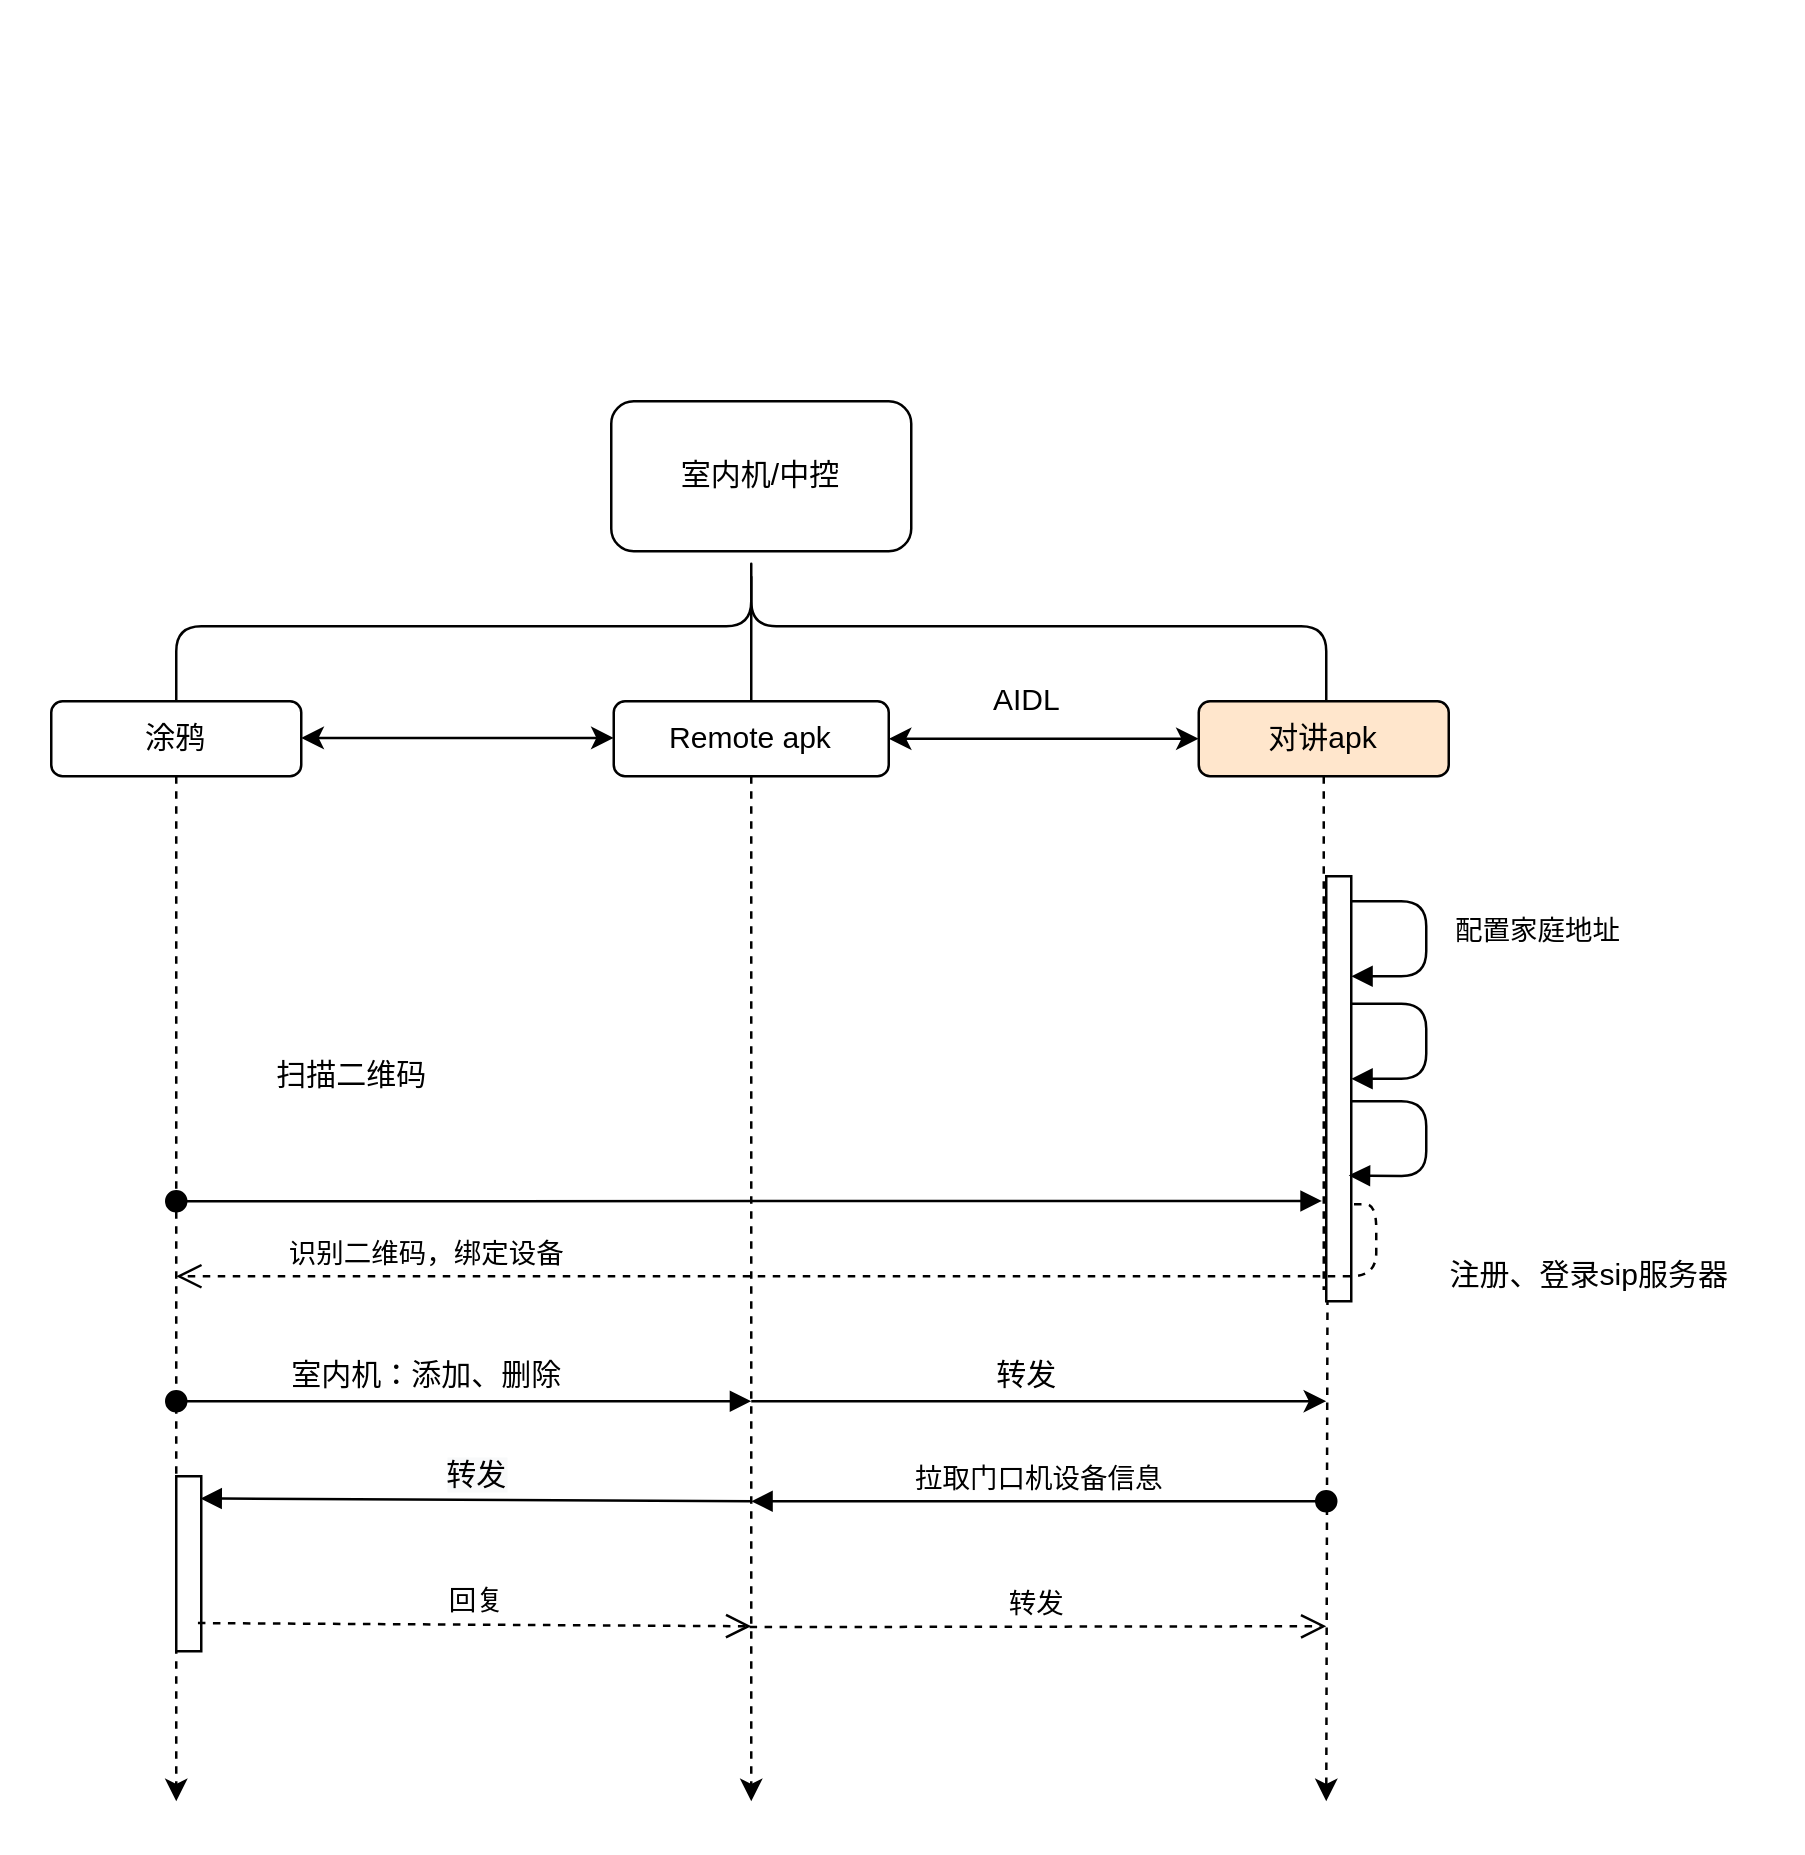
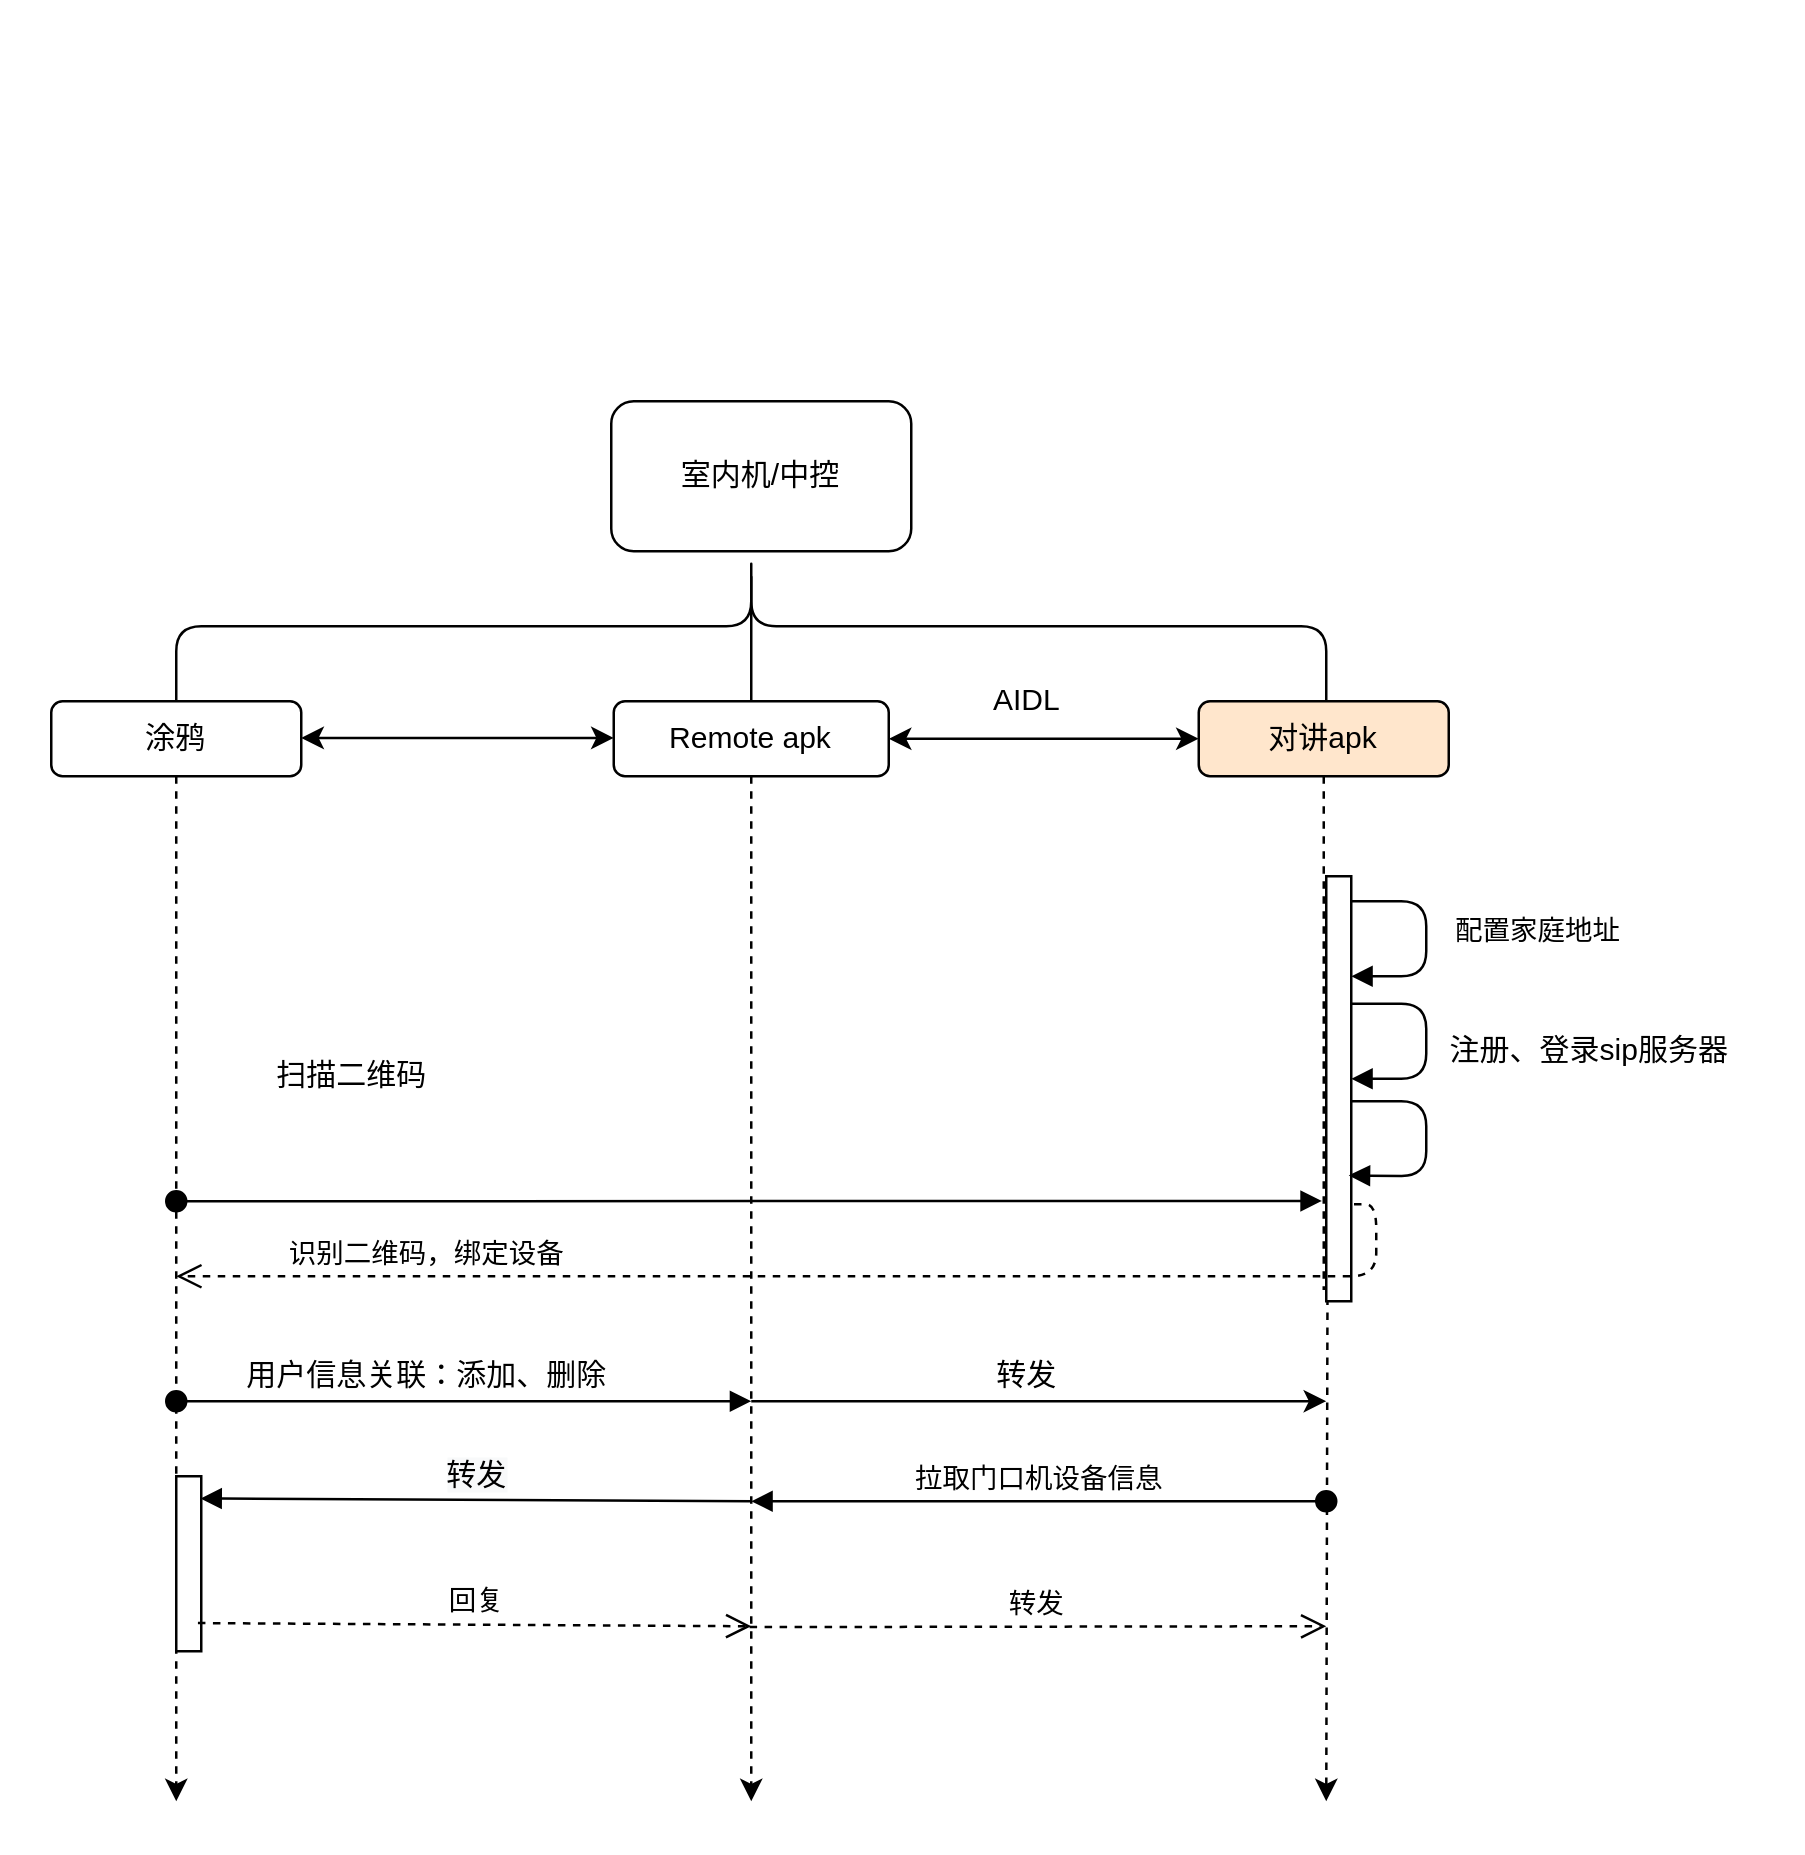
node "注册、登录sip服务器": moved (1589, 1276) -> (1589, 1051)
node "室内机：添加、删除": label "室内机：添加、删除" -> "用户信息关联：添加、删除"
